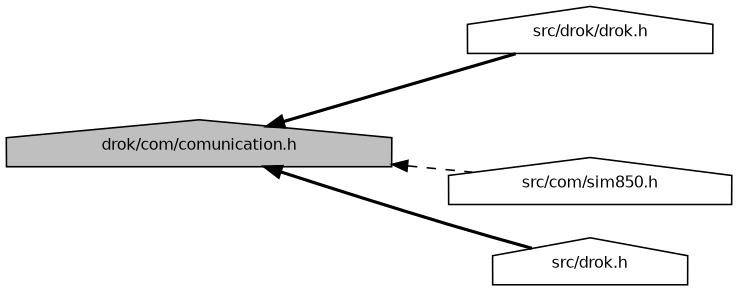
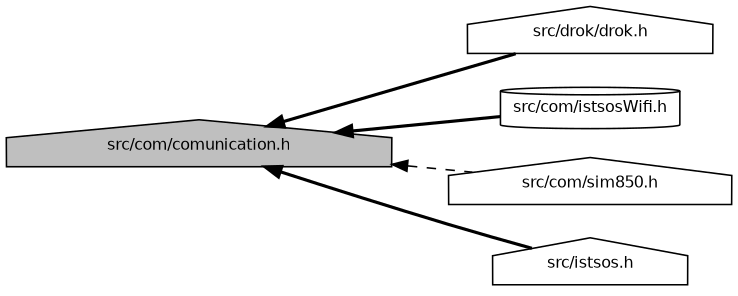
node "src/com/istsosWifi.h": added
node "drok/com/comunication.h": label "drok/com/comunication.h" -> "src/com/comunication.h"
node "src/drok.h": label "src/drok.h" -> "src/istsos.h"
